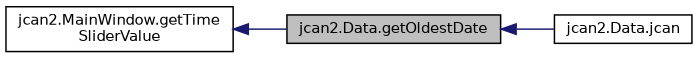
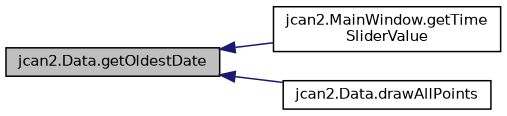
edge "jcan2.Data.getOldestDate" -> "jcan2.MainWindow.getTime SliderValue": reversed
node "jcan2.Data.jcan": label "jcan2.Data.jcan" -> "jcan2.Data.drawAllPoints"
